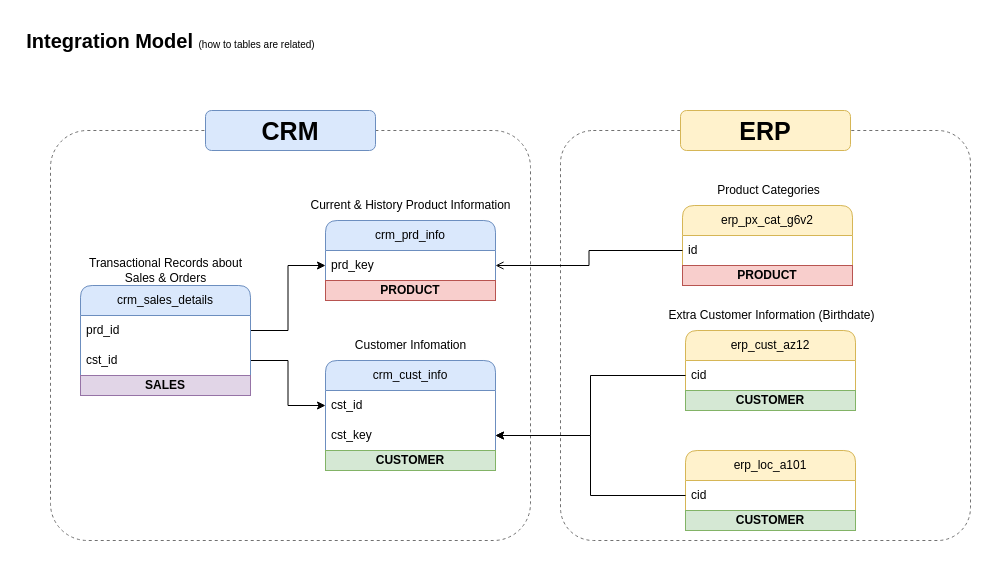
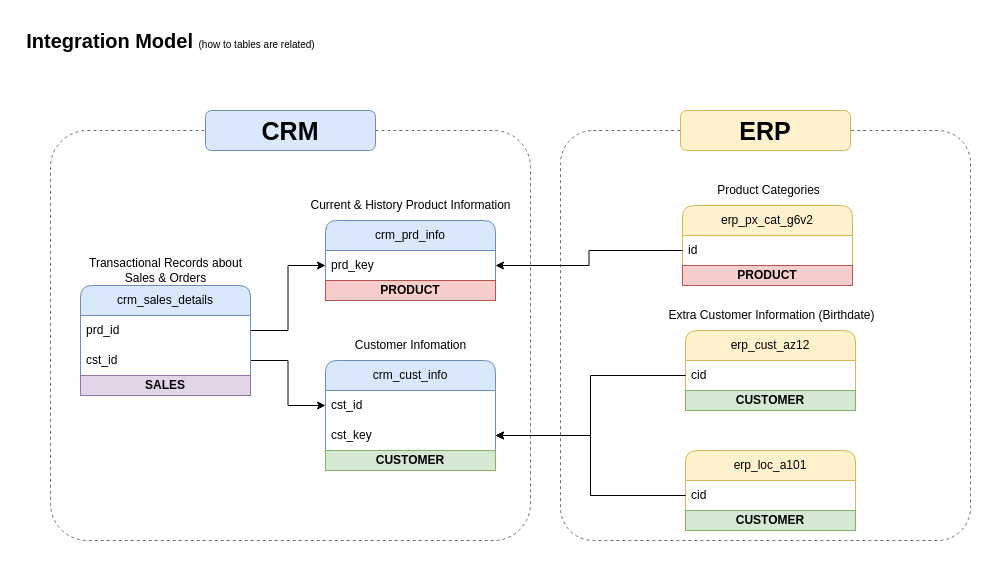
edge "id" -> "prd_key": arrowhead open -> classic
